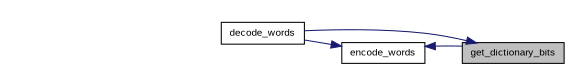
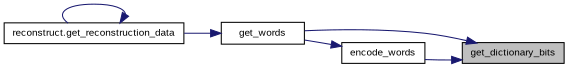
node "reconstruct.get_reconstruction_data": added
node "decode_words": label "decode_words" -> "get_words"
edge "get_dictionary_bits" -> "encode_words": reversed
